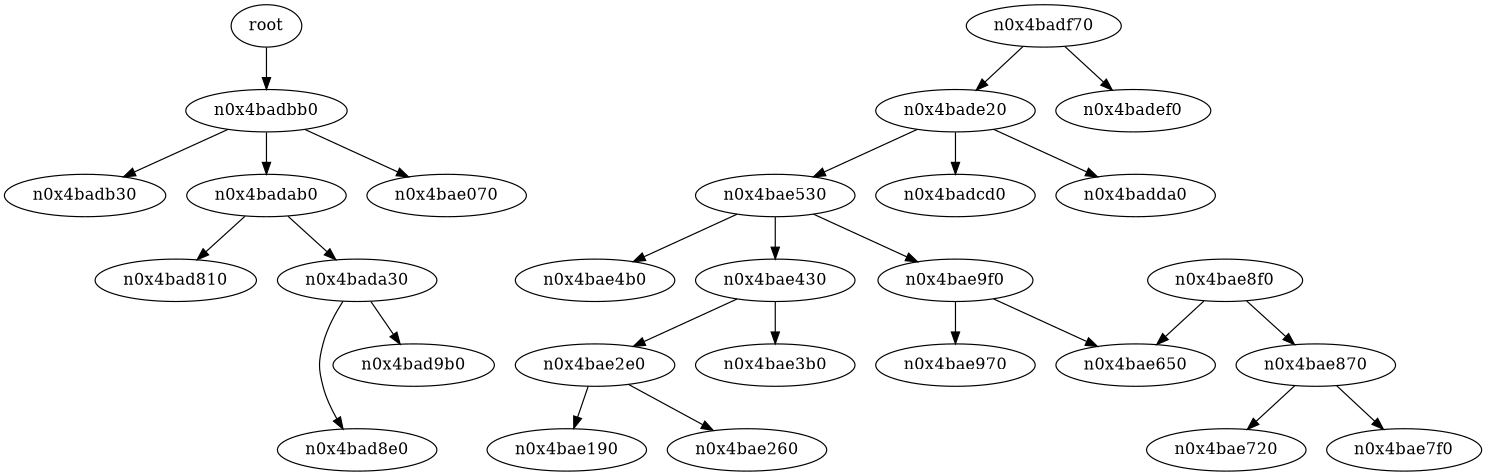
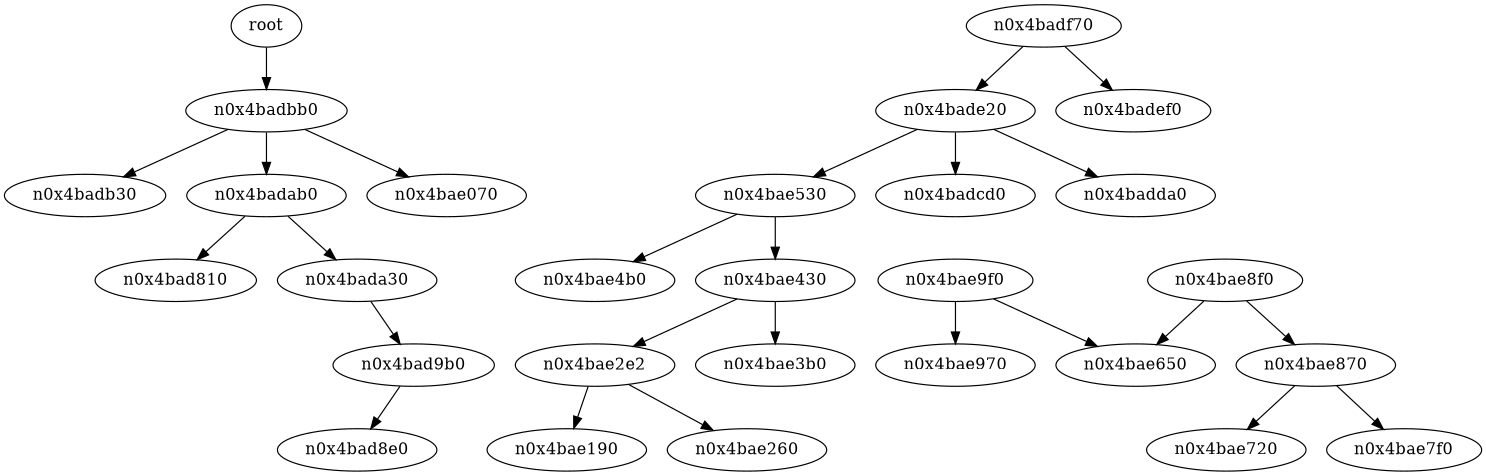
edge "n0x4bae530" -> "n0x4bae9f0": removed
edge "n0x4bada30" -> "n0x4bad8e0": now "n0x4bad9b0" -> "n0x4bad8e0"
node "n0x4bae2e0": label "n0x4bae2e0" -> "n0x4bae2e2"
